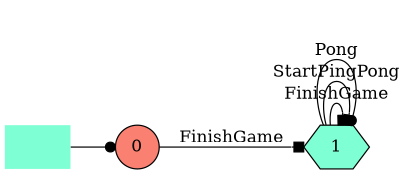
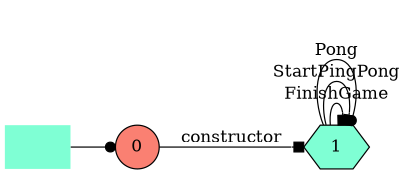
edge "0" -> "1": label "FinishGame" -> "constructor"
